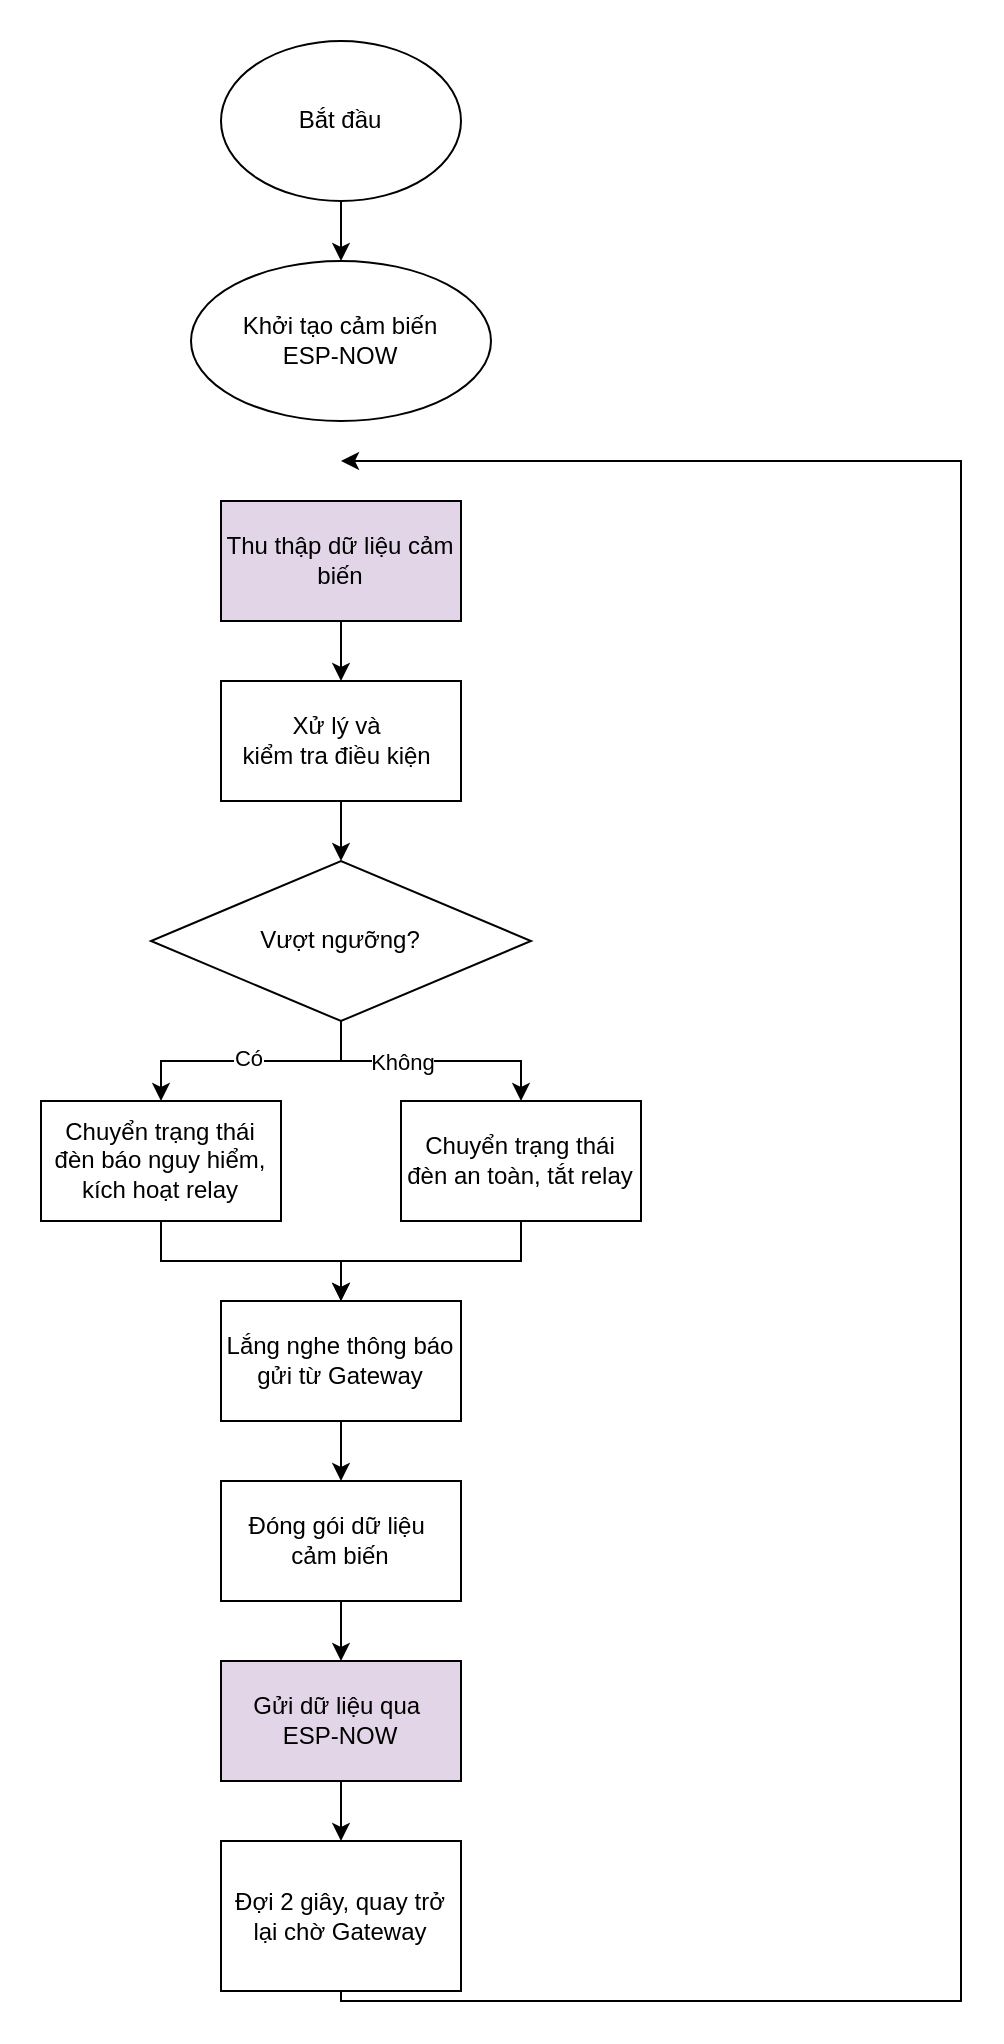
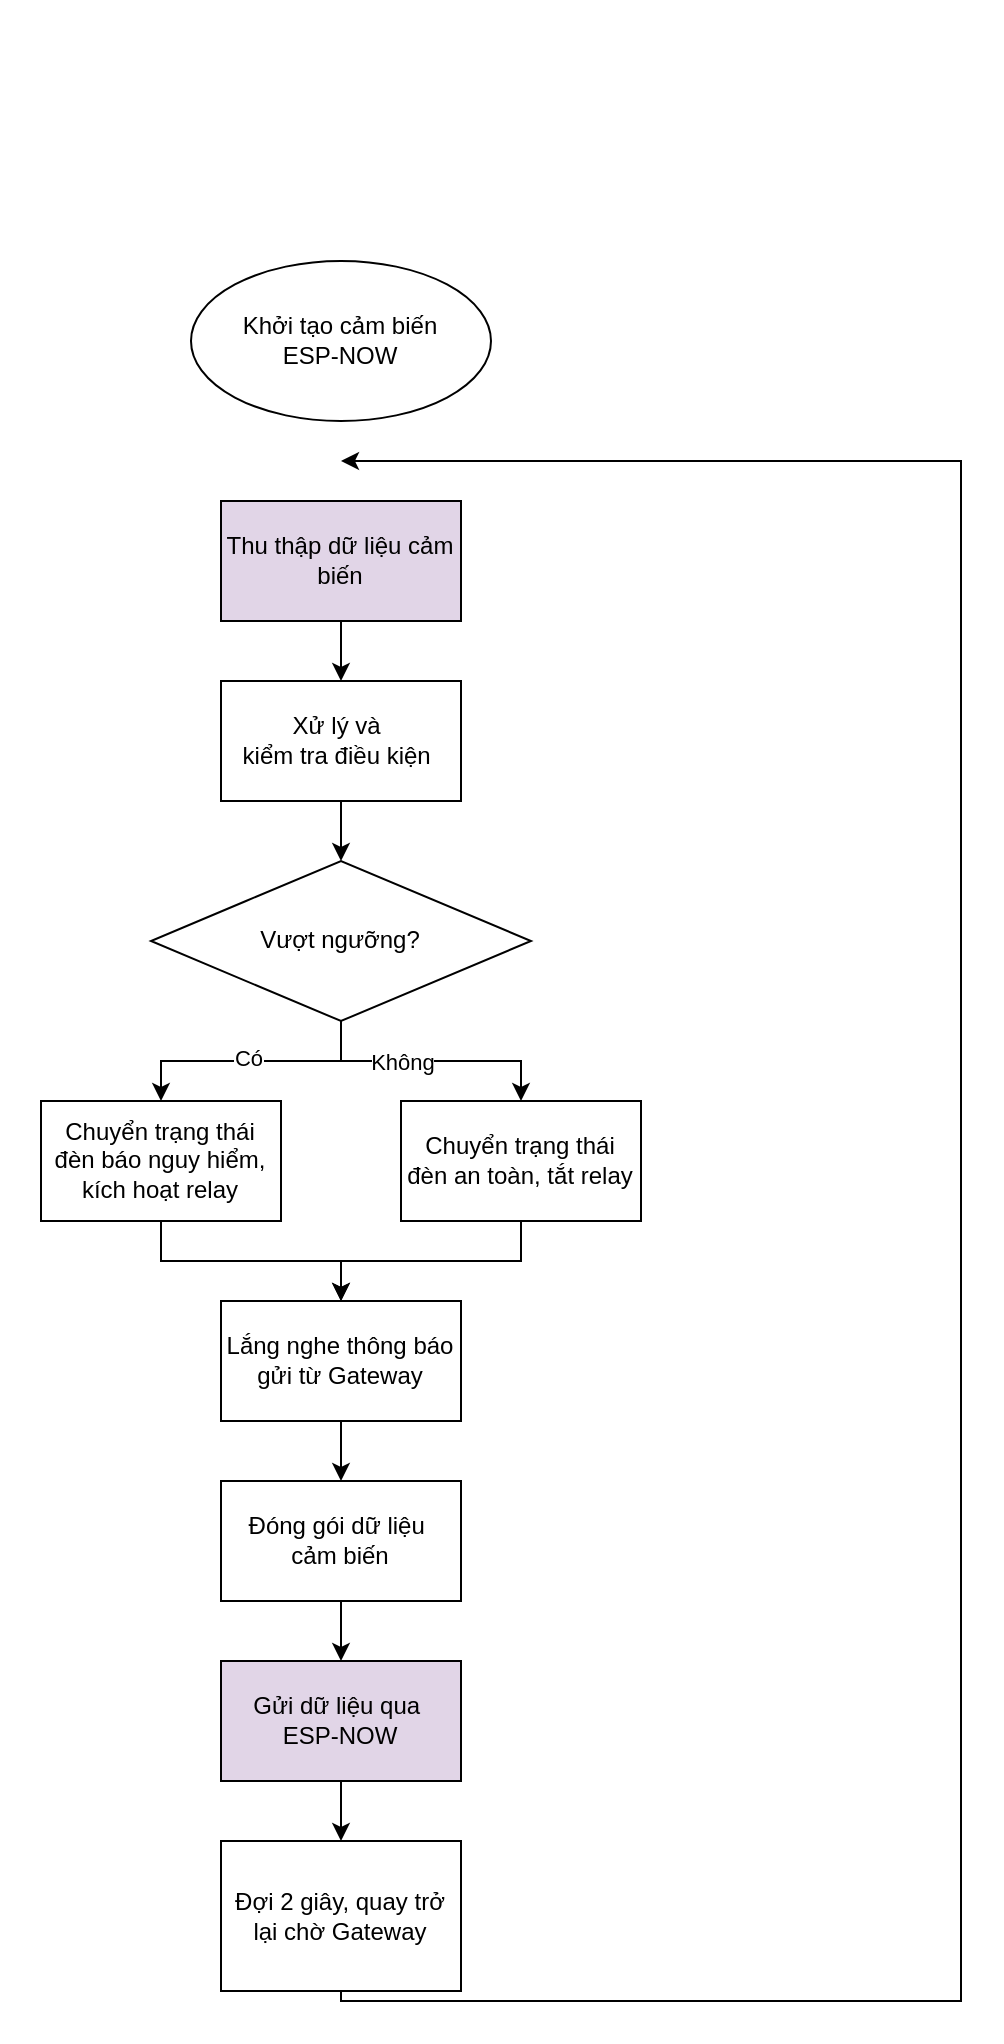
node "Bắt đầu": removed
edge "Bắt đầu" -> "Khởi tạo cảm biến ESP-NOW": removed
